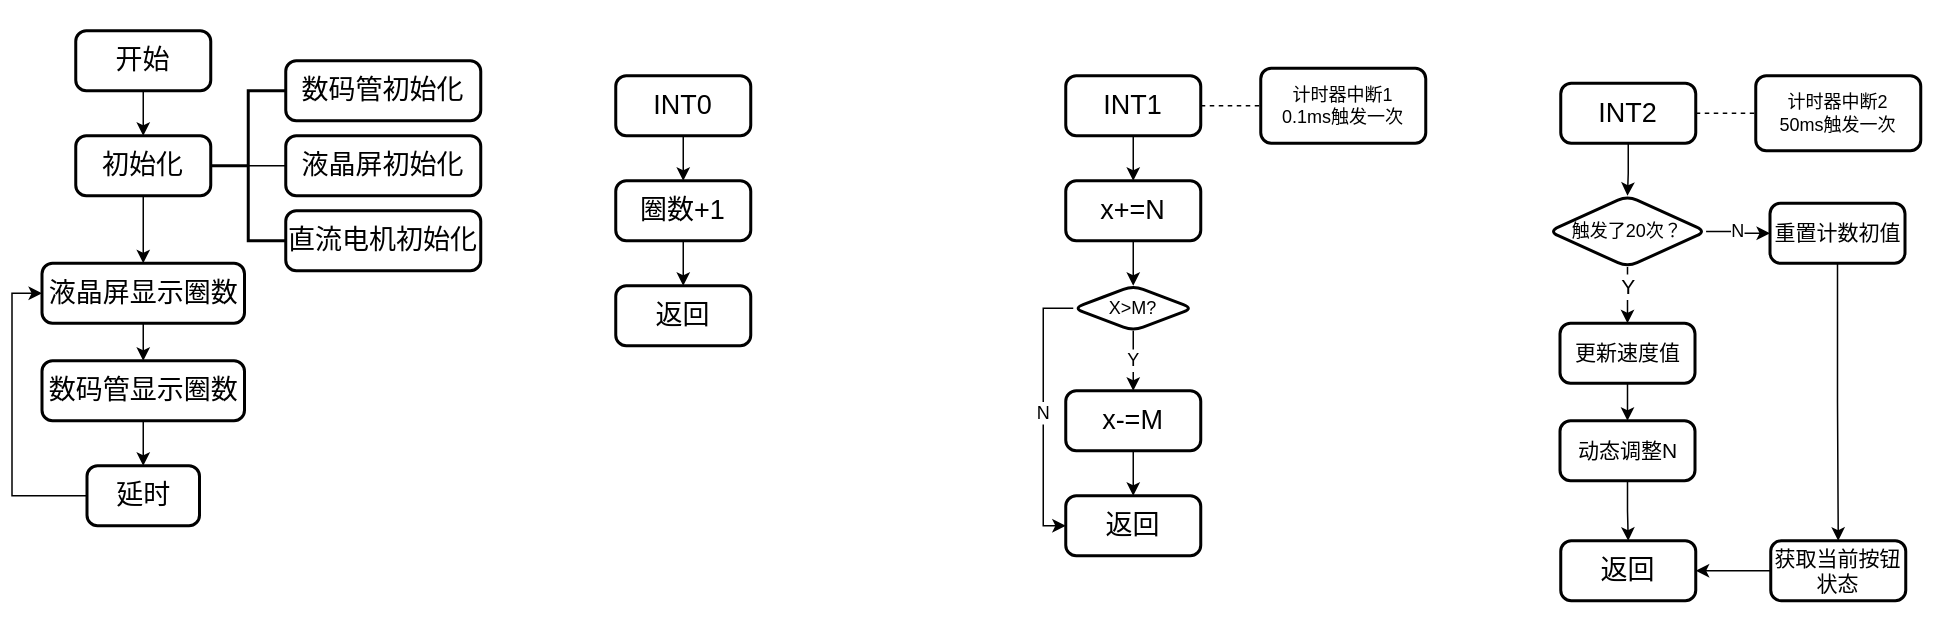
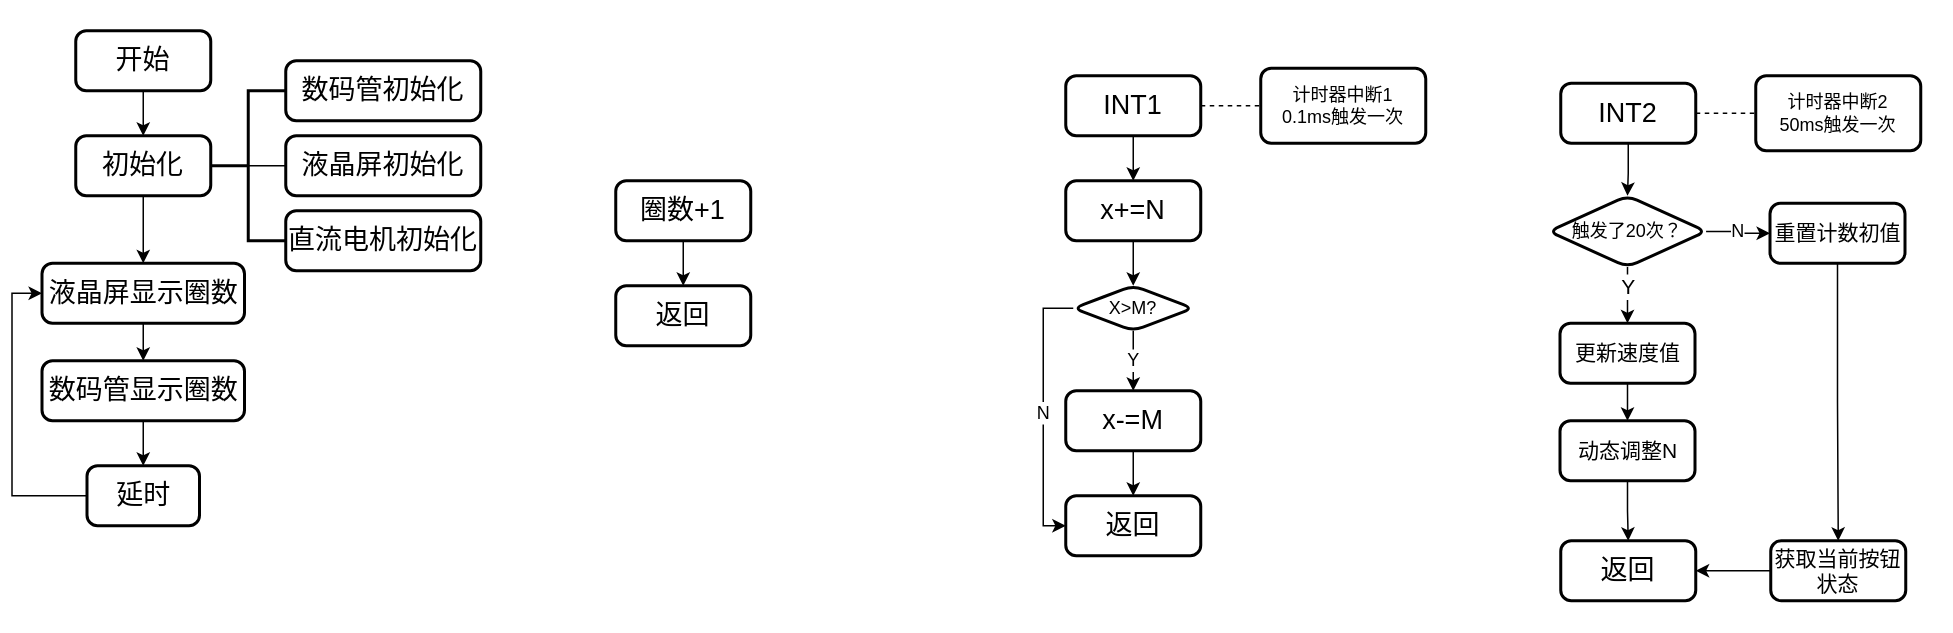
node "INT0": removed
edge "INT0" -> "圈数+1": removed
